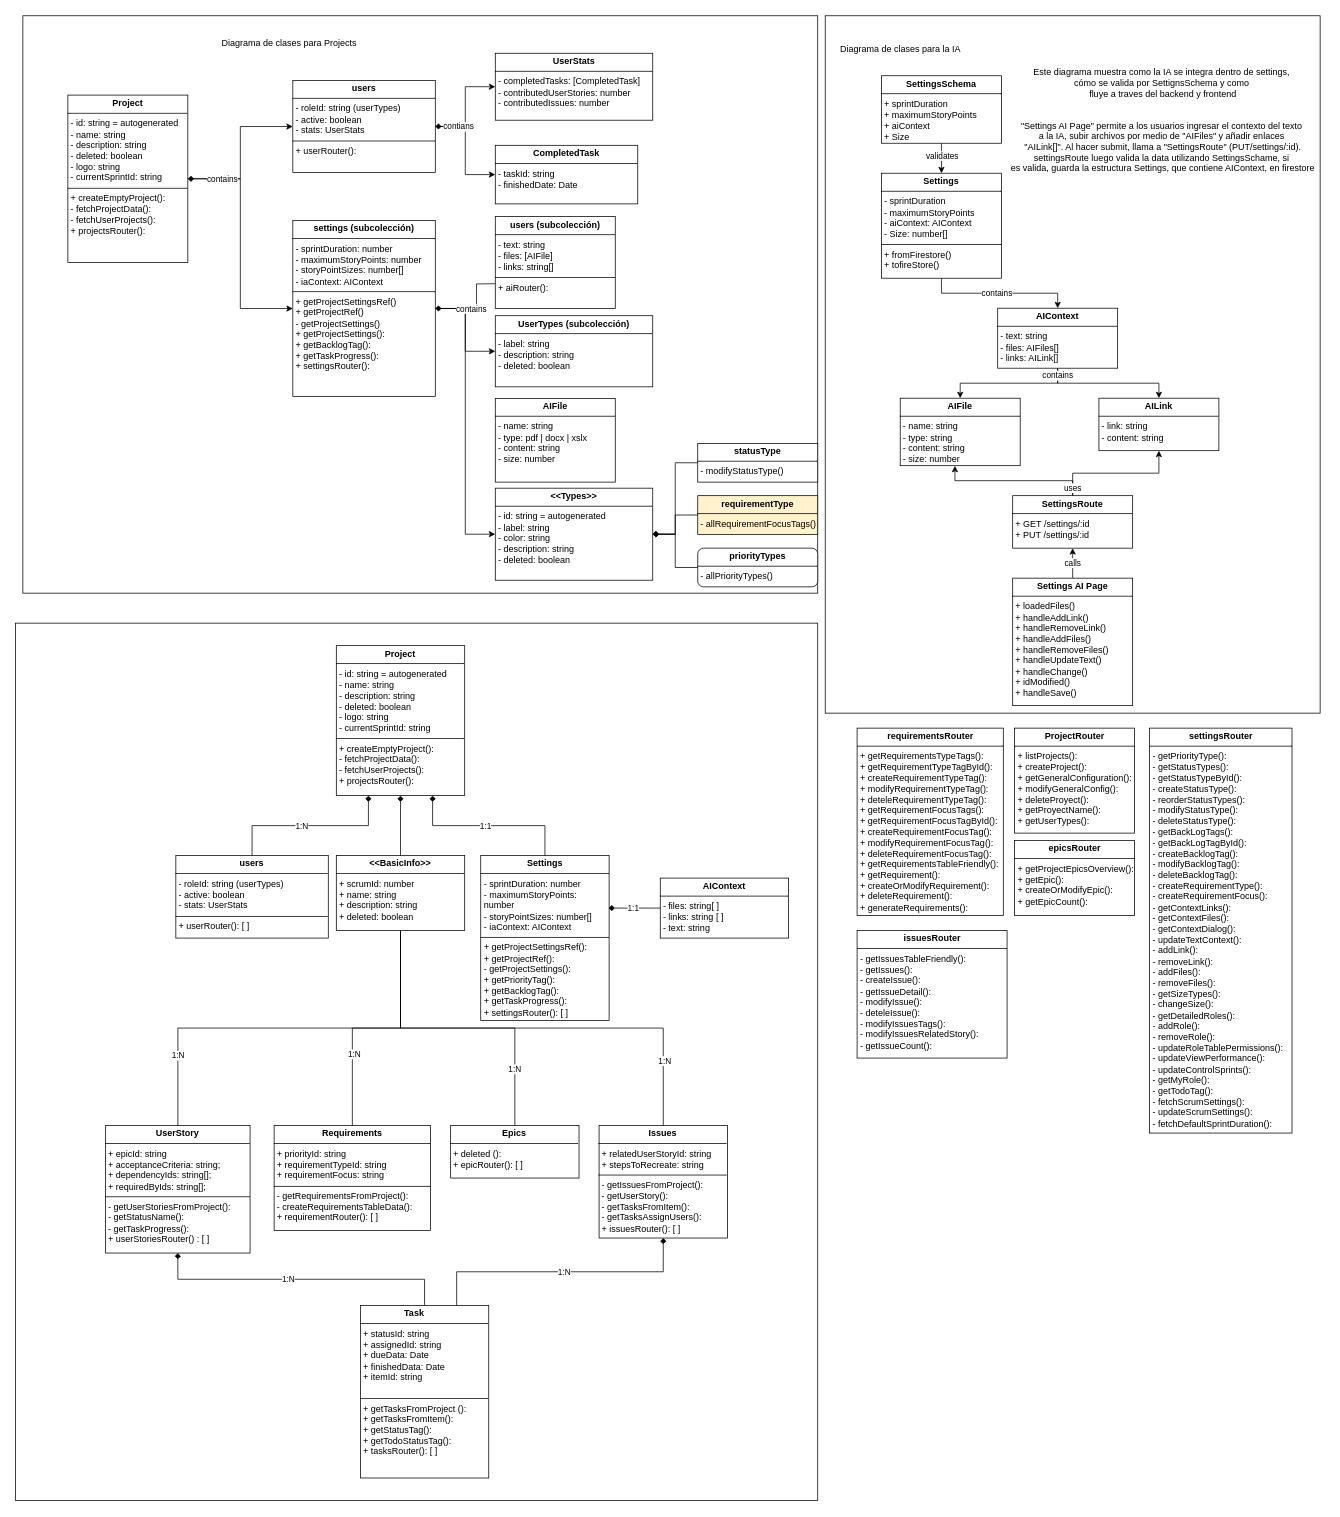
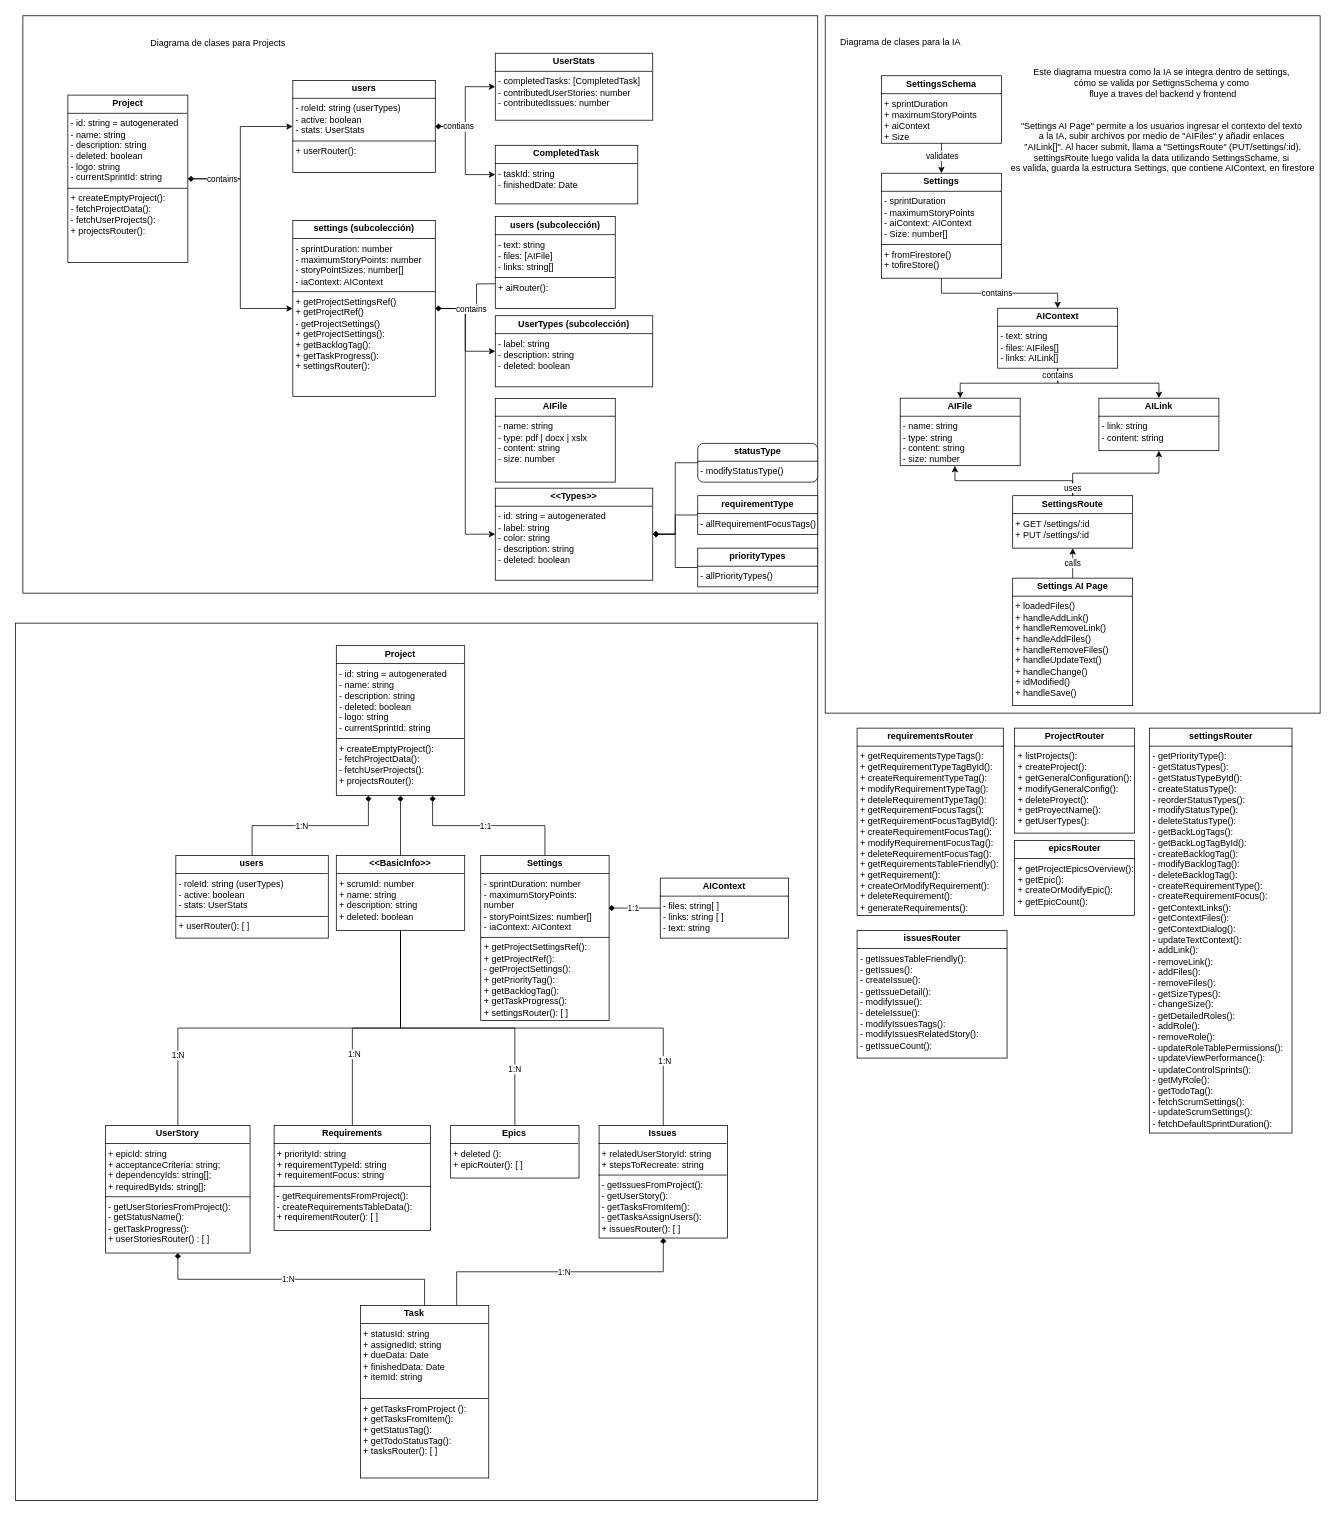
node "Diagrama de clases para Projects": moved (289, 43) -> (218, 43)
node "Diagrama de clases para la IA": moved (900, 49) -> (900, 42)
node "statusType - modifyStatusType()": shape rectangle -> rounded rectangle
node "requirementType - allRequirementFocusTags()": fillcolor #fff2cc -> #ffffff
node "priorityTypes - allPriorityTypes()": shape rounded rectangle -> rectangle
